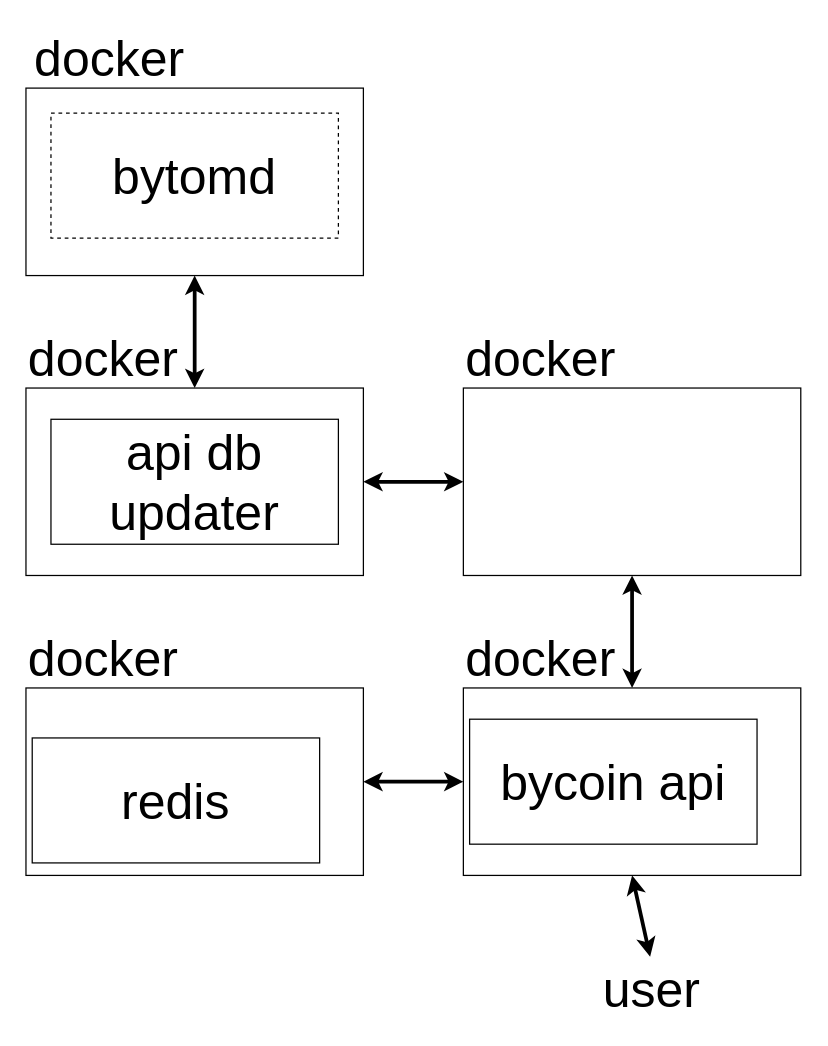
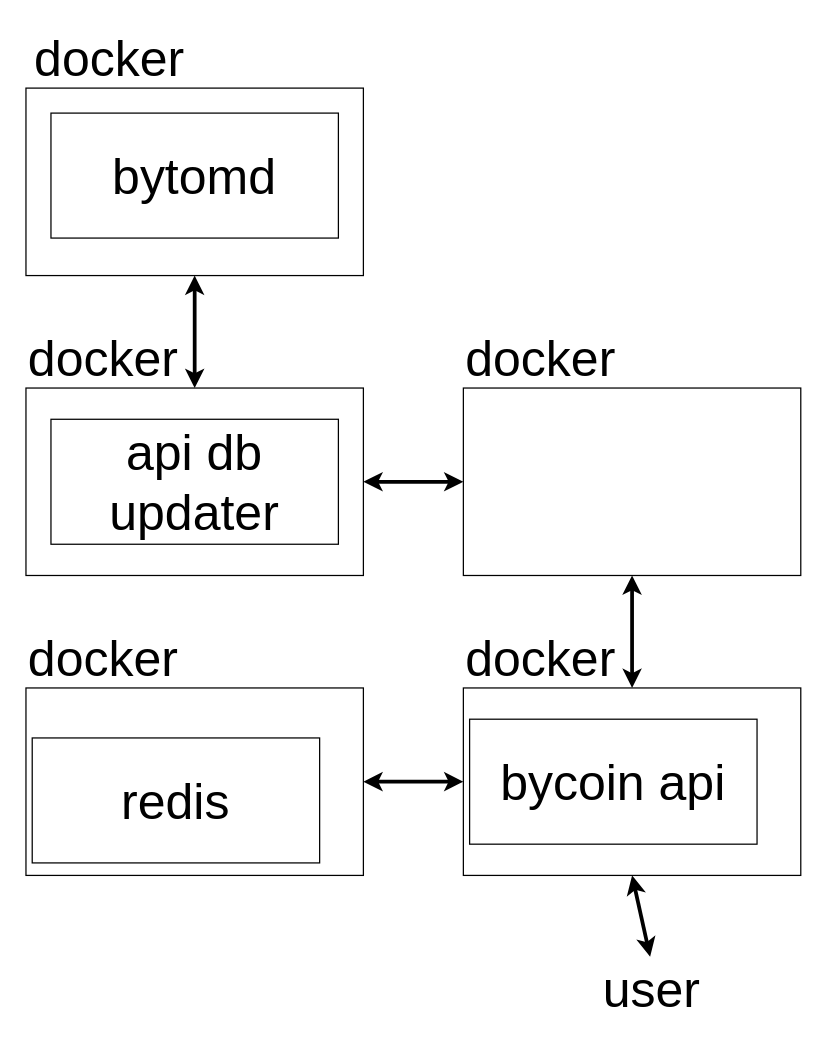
node "bytomd": style dashed -> solid
